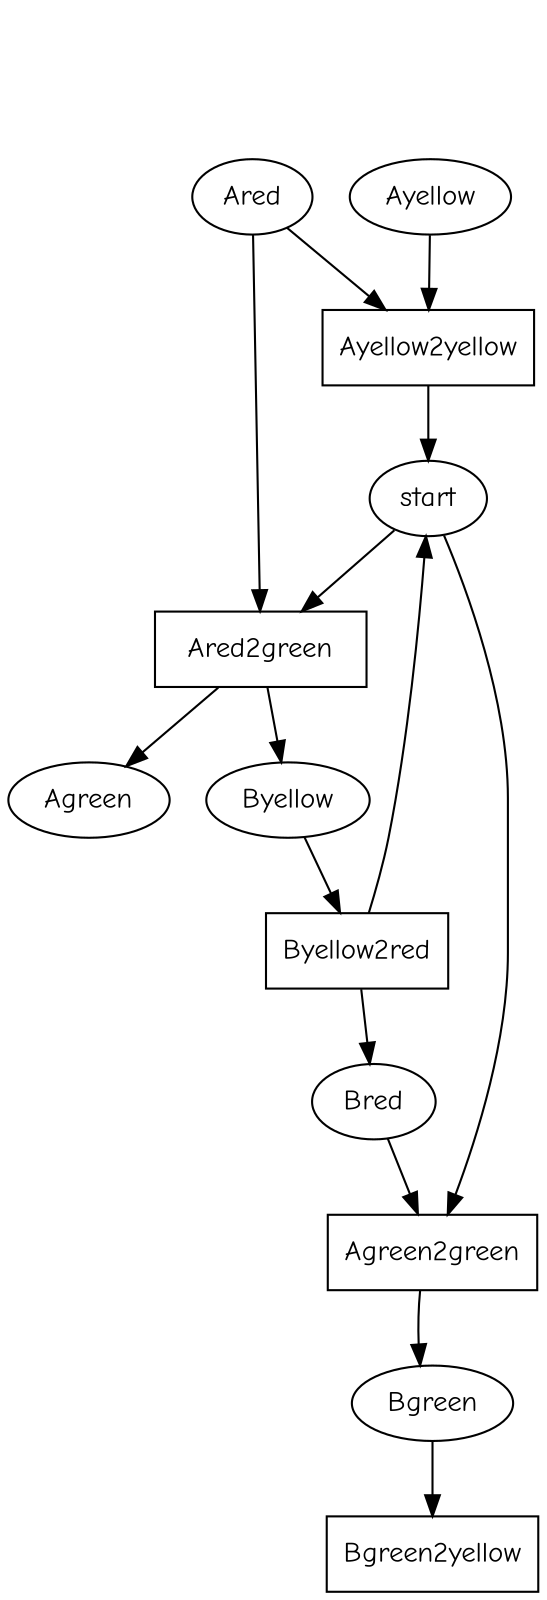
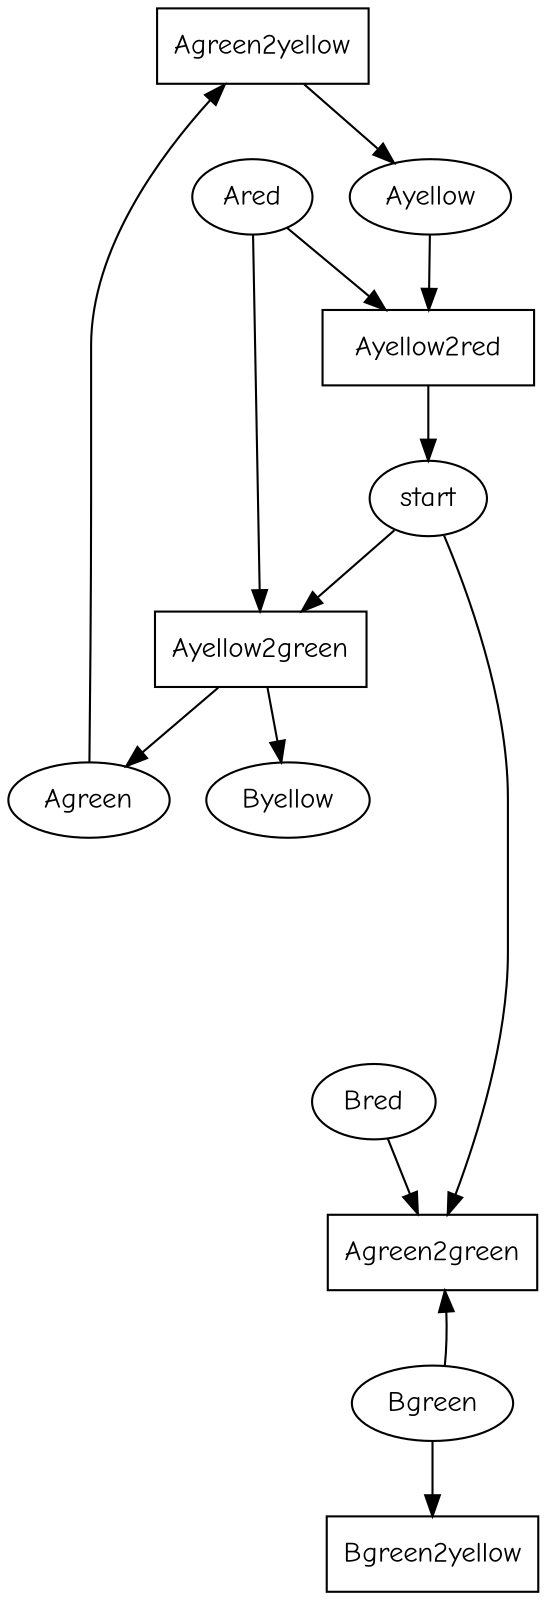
node "Agreen2yellow": added
node "Ayellow2yellow": label "Ayellow2yellow" -> "Ayellow2red"
node "Ared2green": label "Ared2green" -> "Ayellow2green"
node "Byellow2red": removed
edge "Agreen2green" -> "Bgreen": reversed
